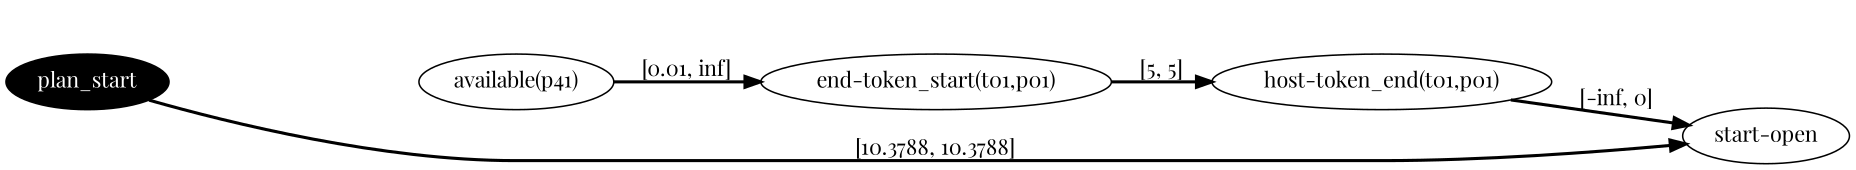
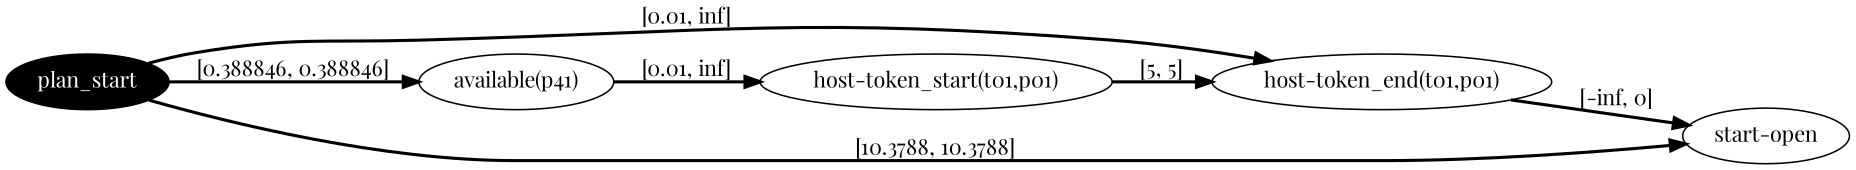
edge "plan_start" -> "host-token_end(t01,p01)": added, label "[0.01, inf]"
edge "plan_start" -> "available(p41)": added, label "[0.388846, 0.388846]"
node "end-token_start(t01,p01)": label "end-token_start(t01,p01)" -> "host-token_start(t01,p01)"
